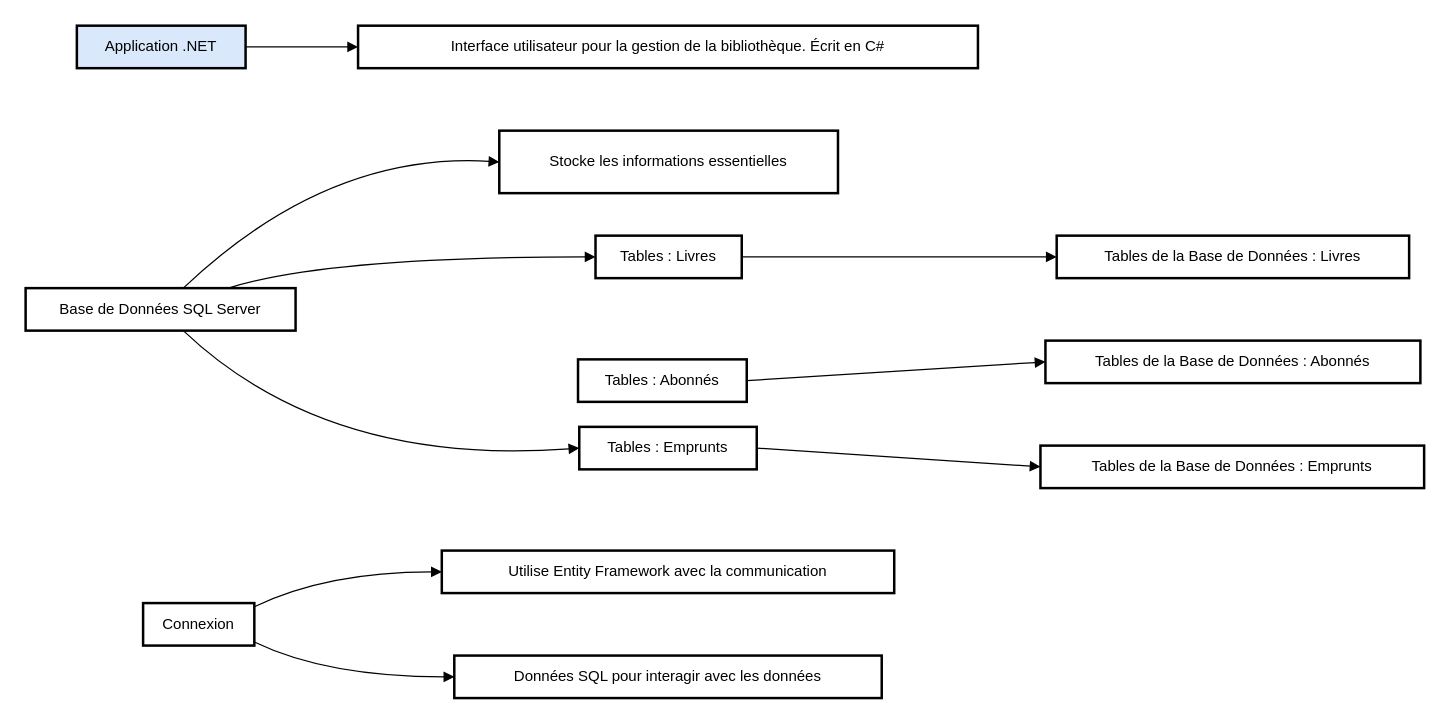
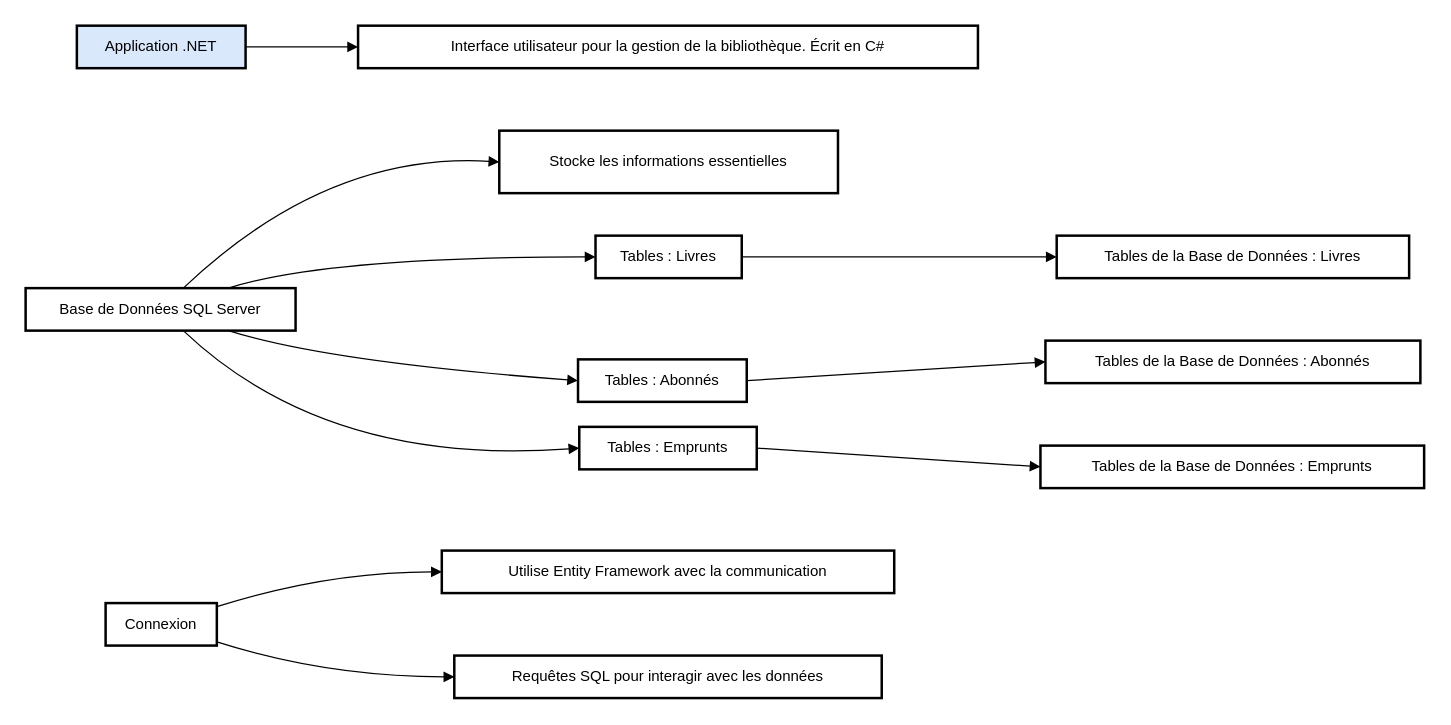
edge "Base de Données SQL Server" -> "Tables : Abonnés": added
node "Connexion": moved (199, 624) -> (161, 624)
node "Données SQL pour interagir avec les données": label "Données SQL pour interagir avec les données" -> "Requêtes SQL pour interagir avec les données"
